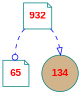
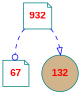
node "65": label "65" -> "67"
node "134": label "134" -> "132"
